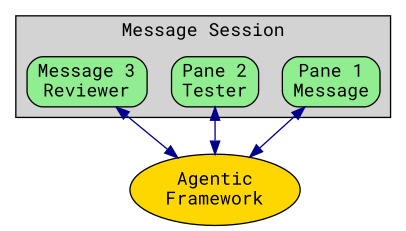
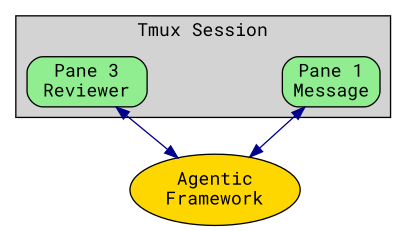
cluster "Message Session": label "Message Session" -> "Tmux Session"
node "Message 3 Reviewer": label "Message 3 Reviewer" -> "Pane 3 Reviewer"
node "Pane 2 Tester": removed
